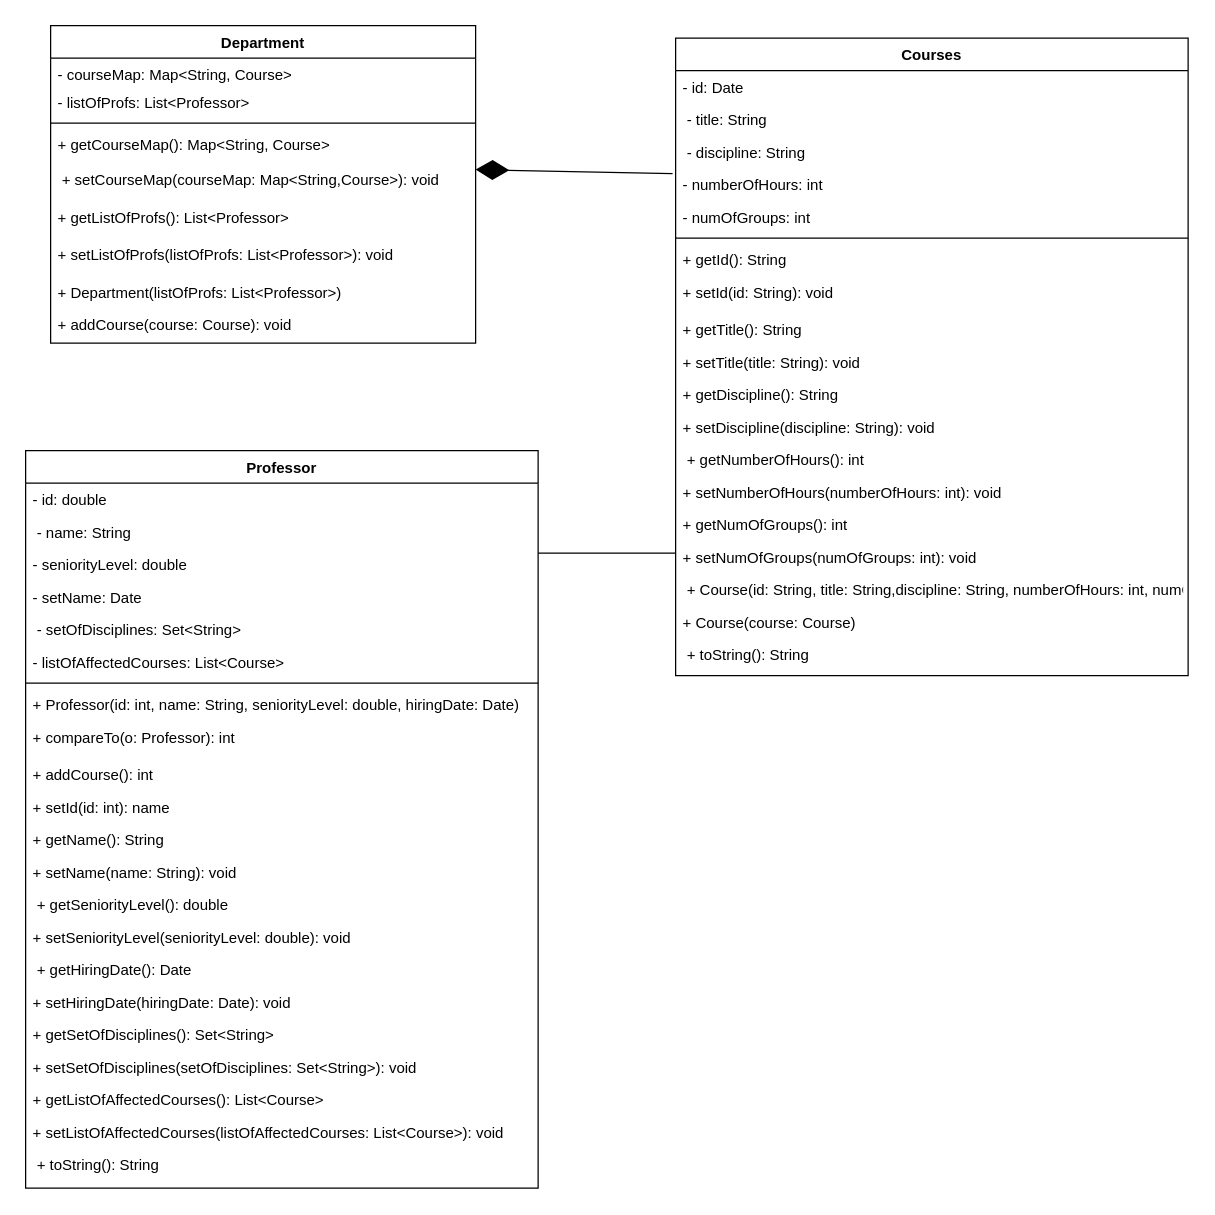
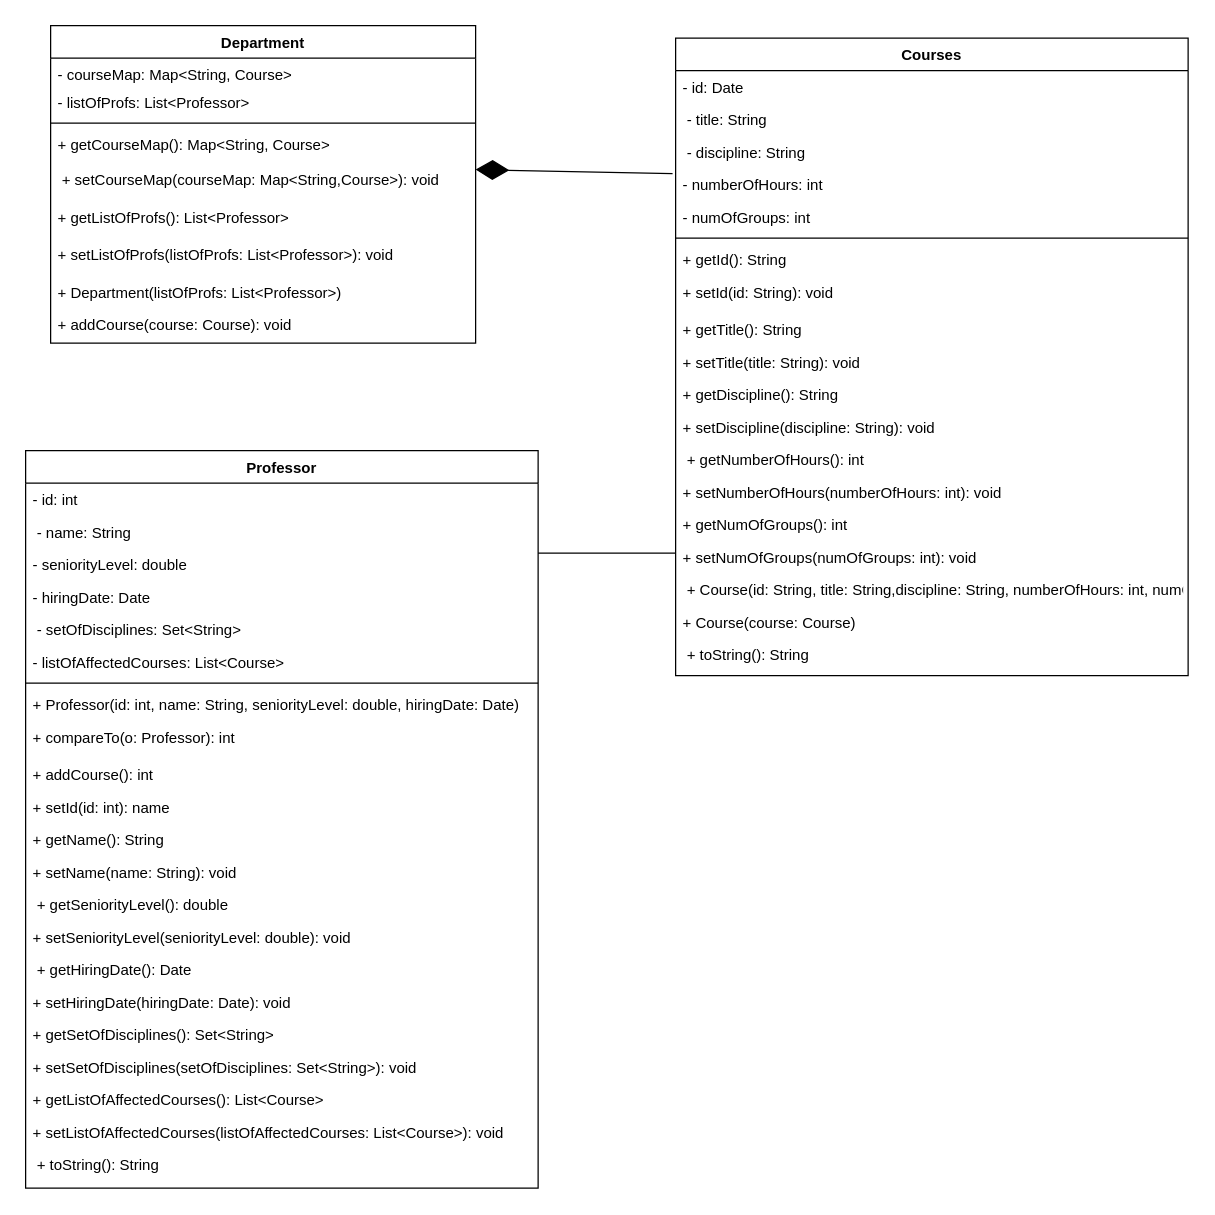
node "- id: double": label "- id: double" -> "- id: int"
node "- setName: Date": label "- setName: Date" -> "- hiringDate: Date"
